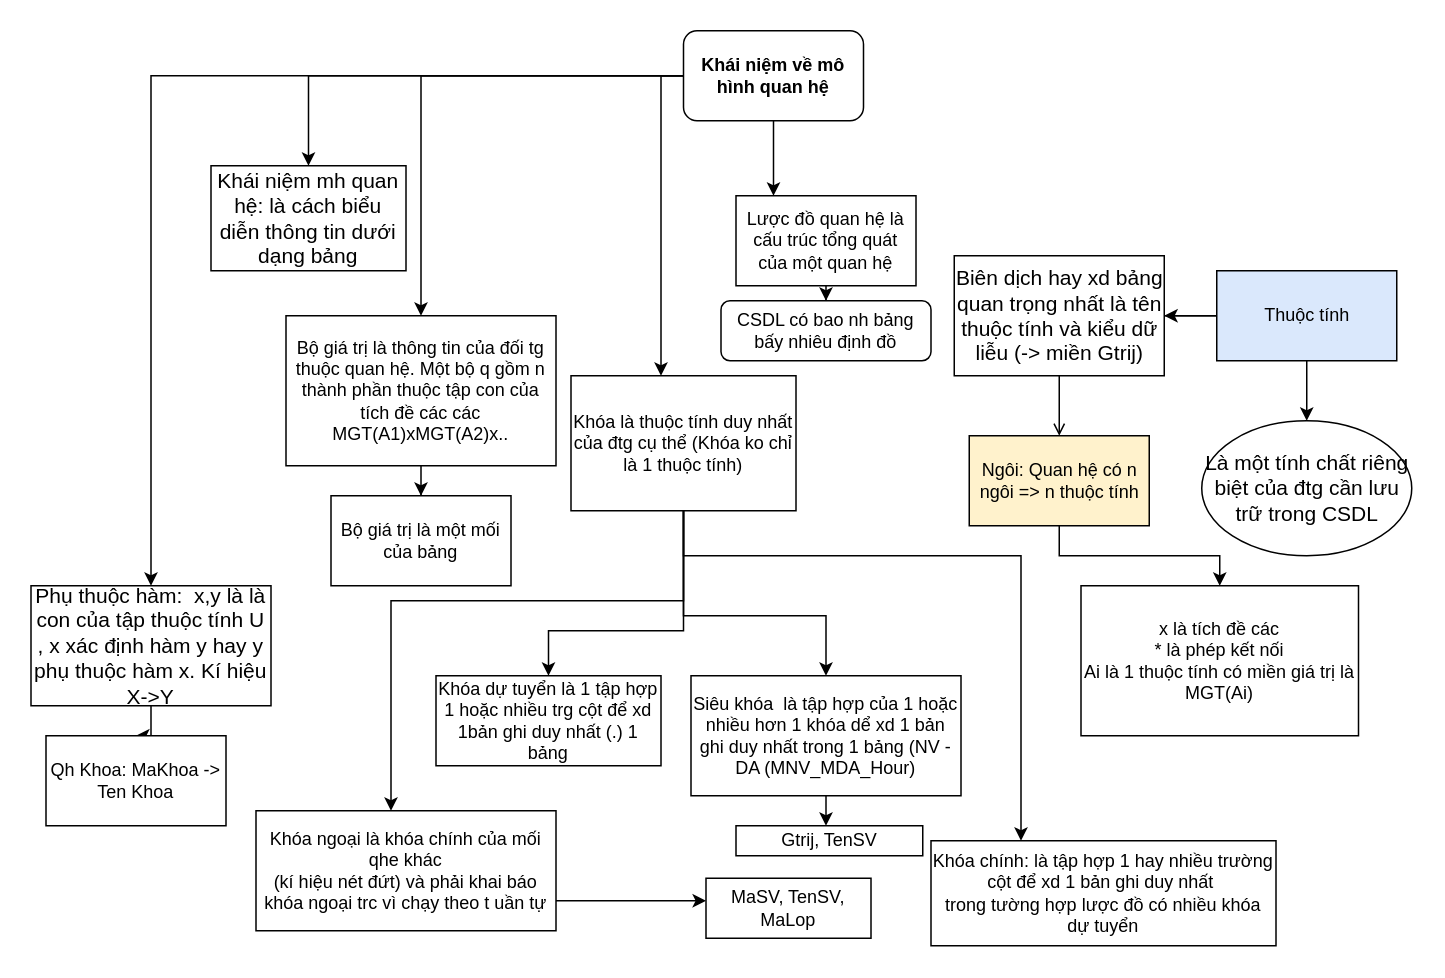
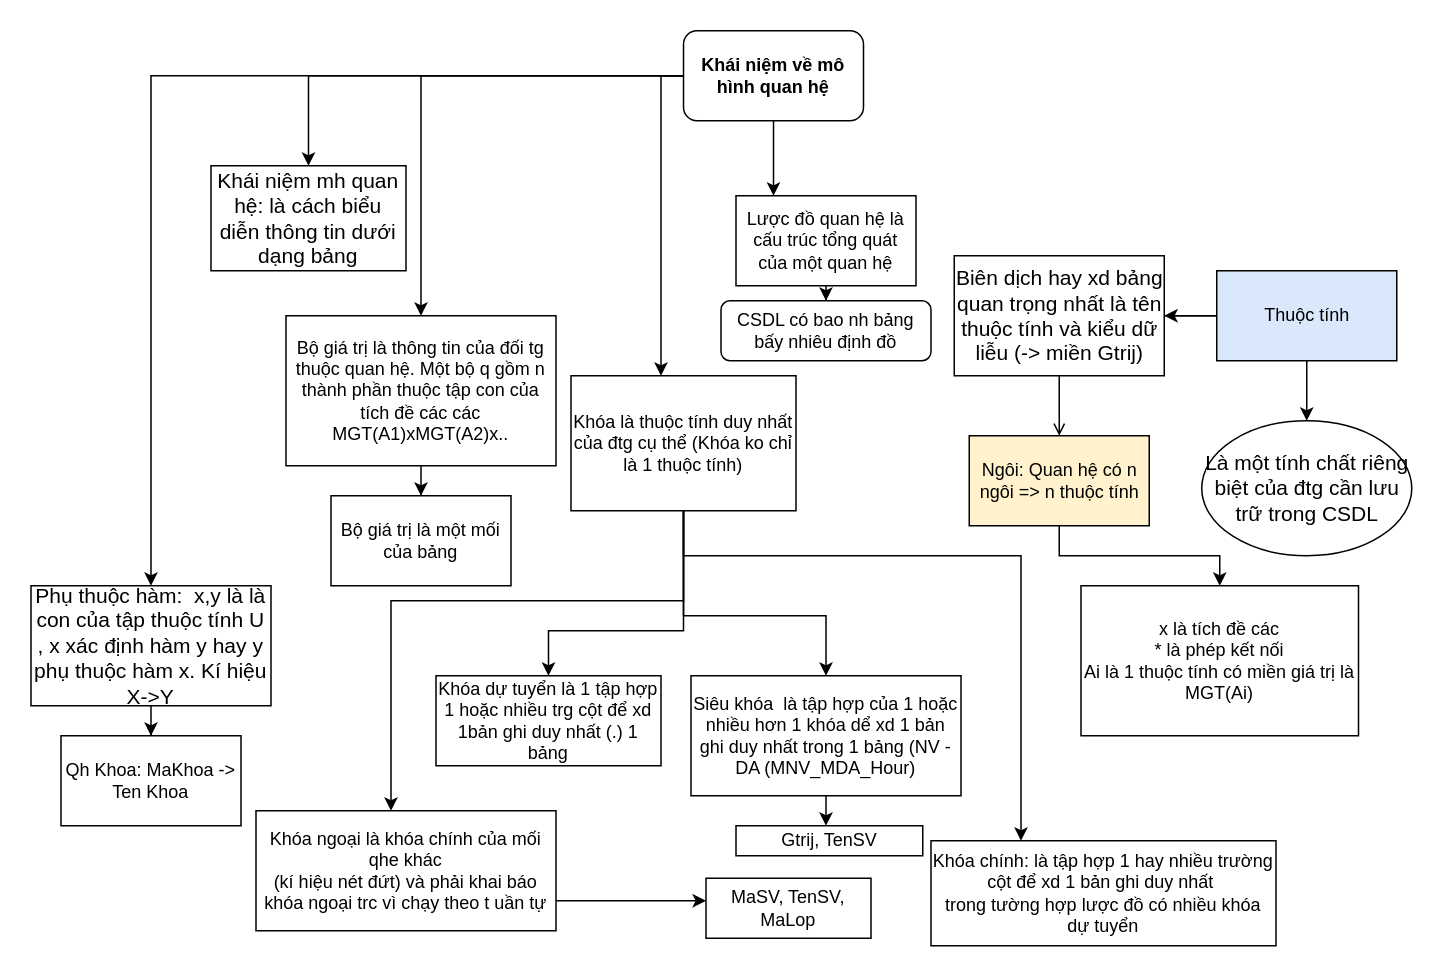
node "Qh Khoa: MaKhoa -> Ten Khoa": moved (136, 781) -> (151, 781)
